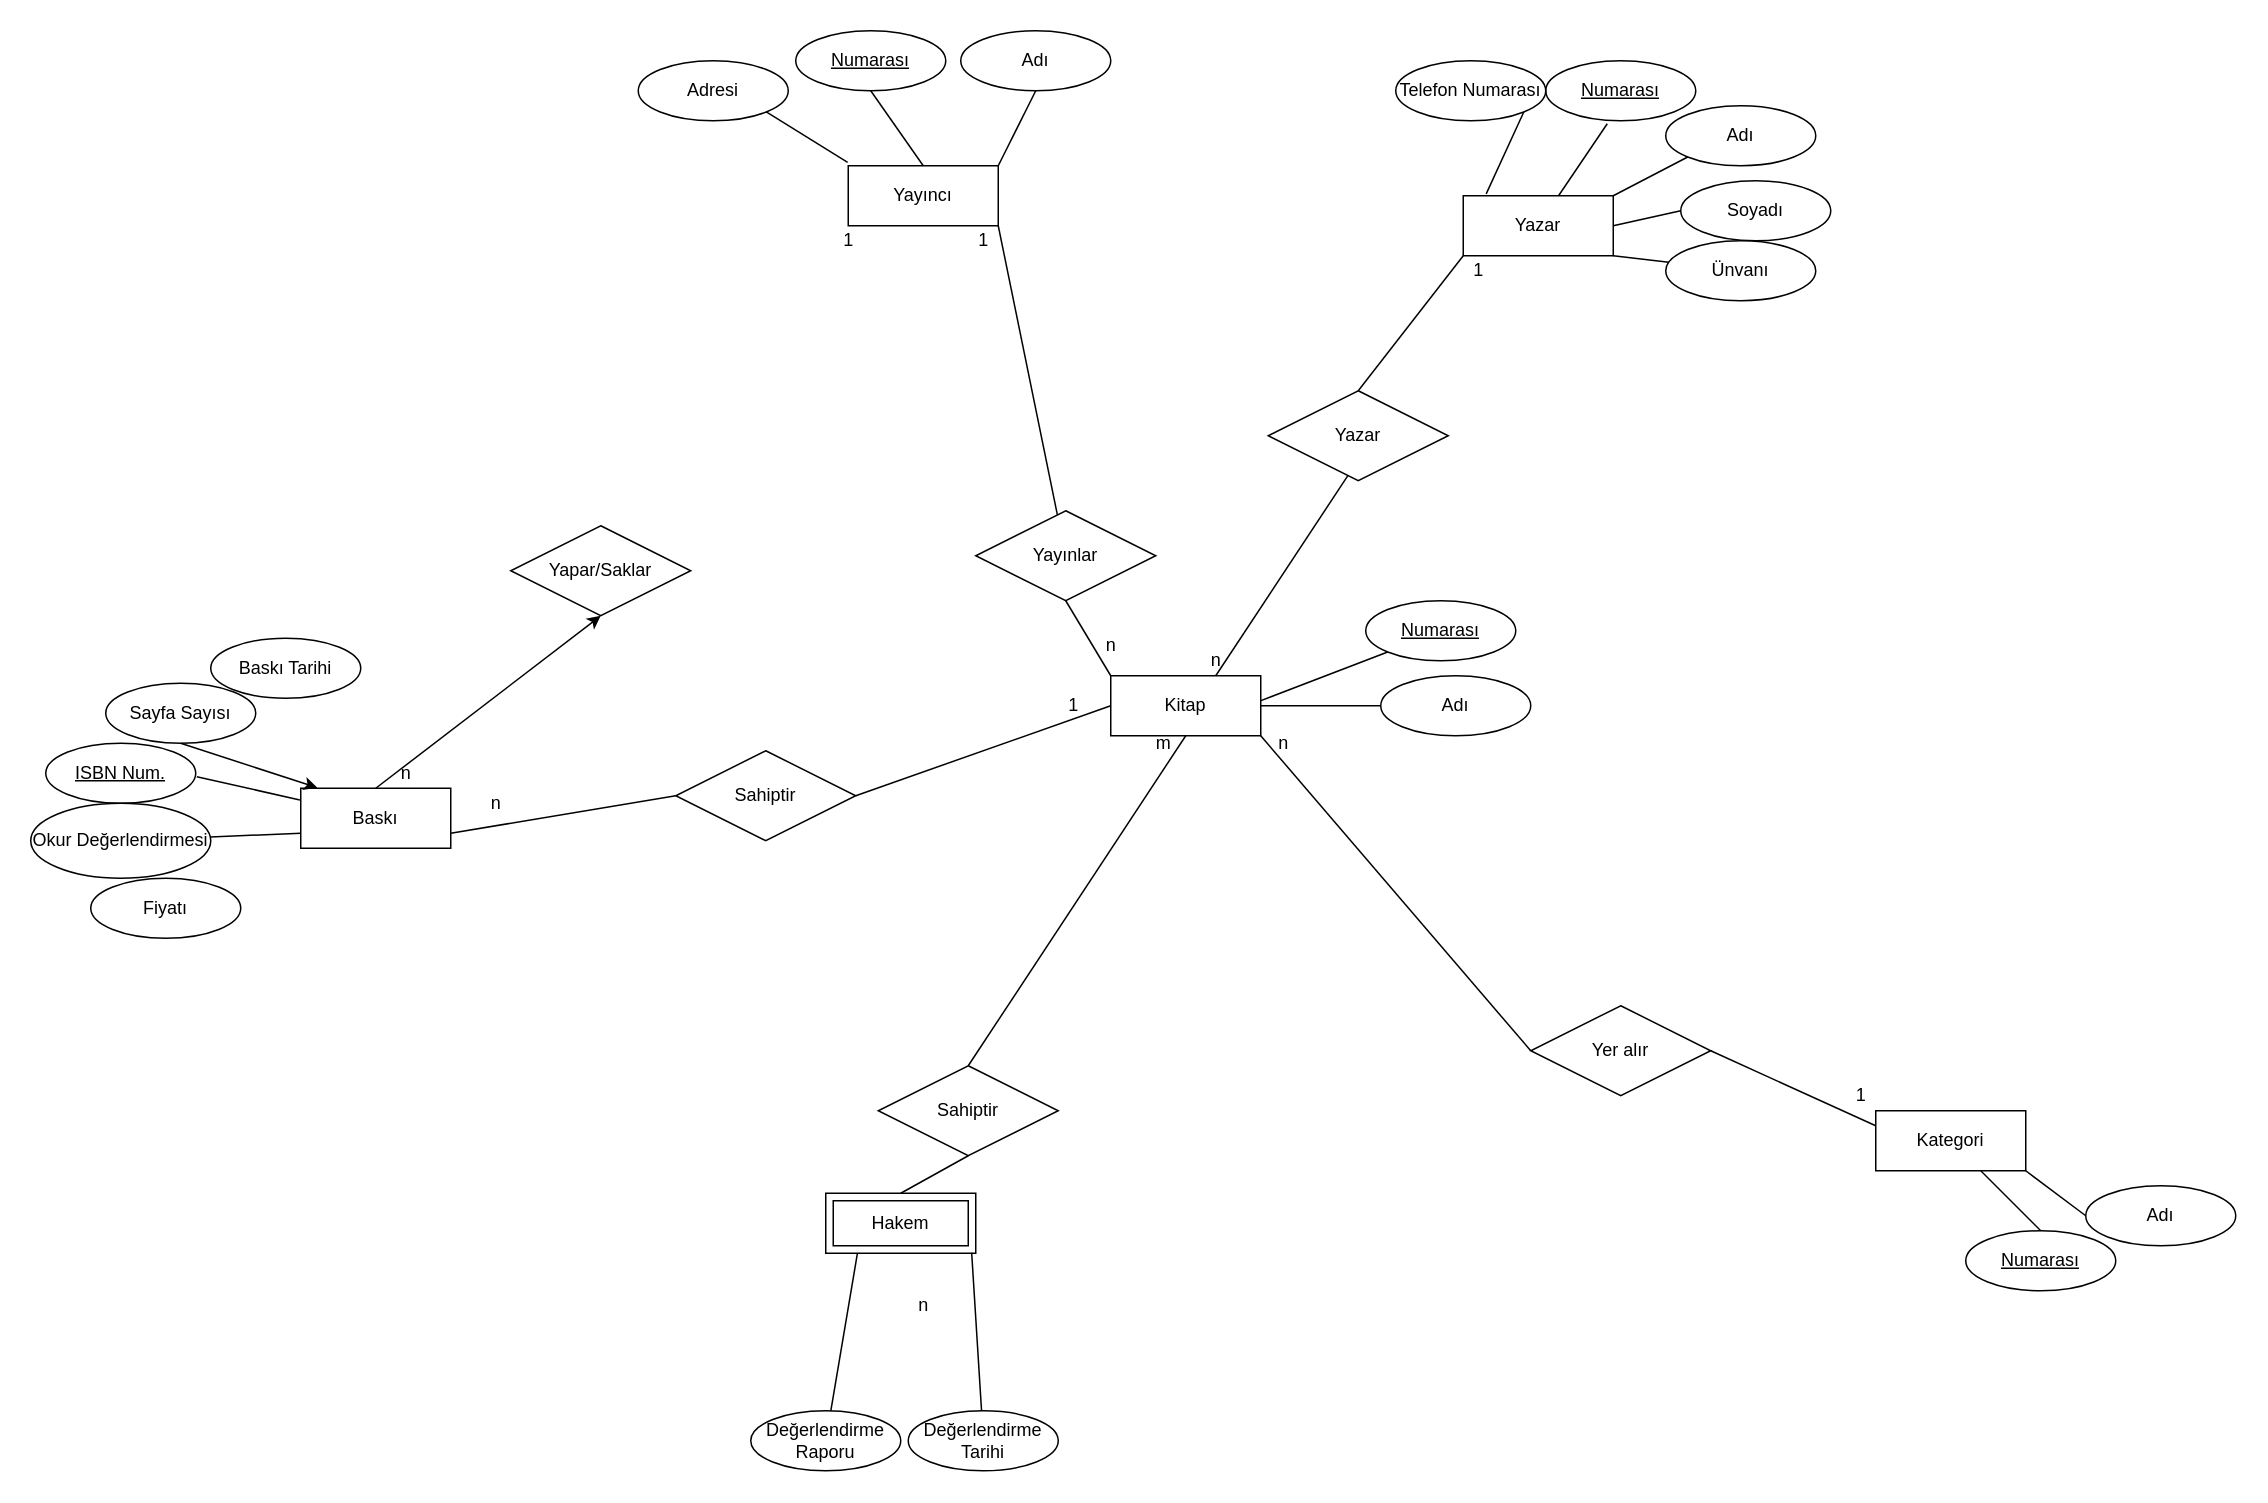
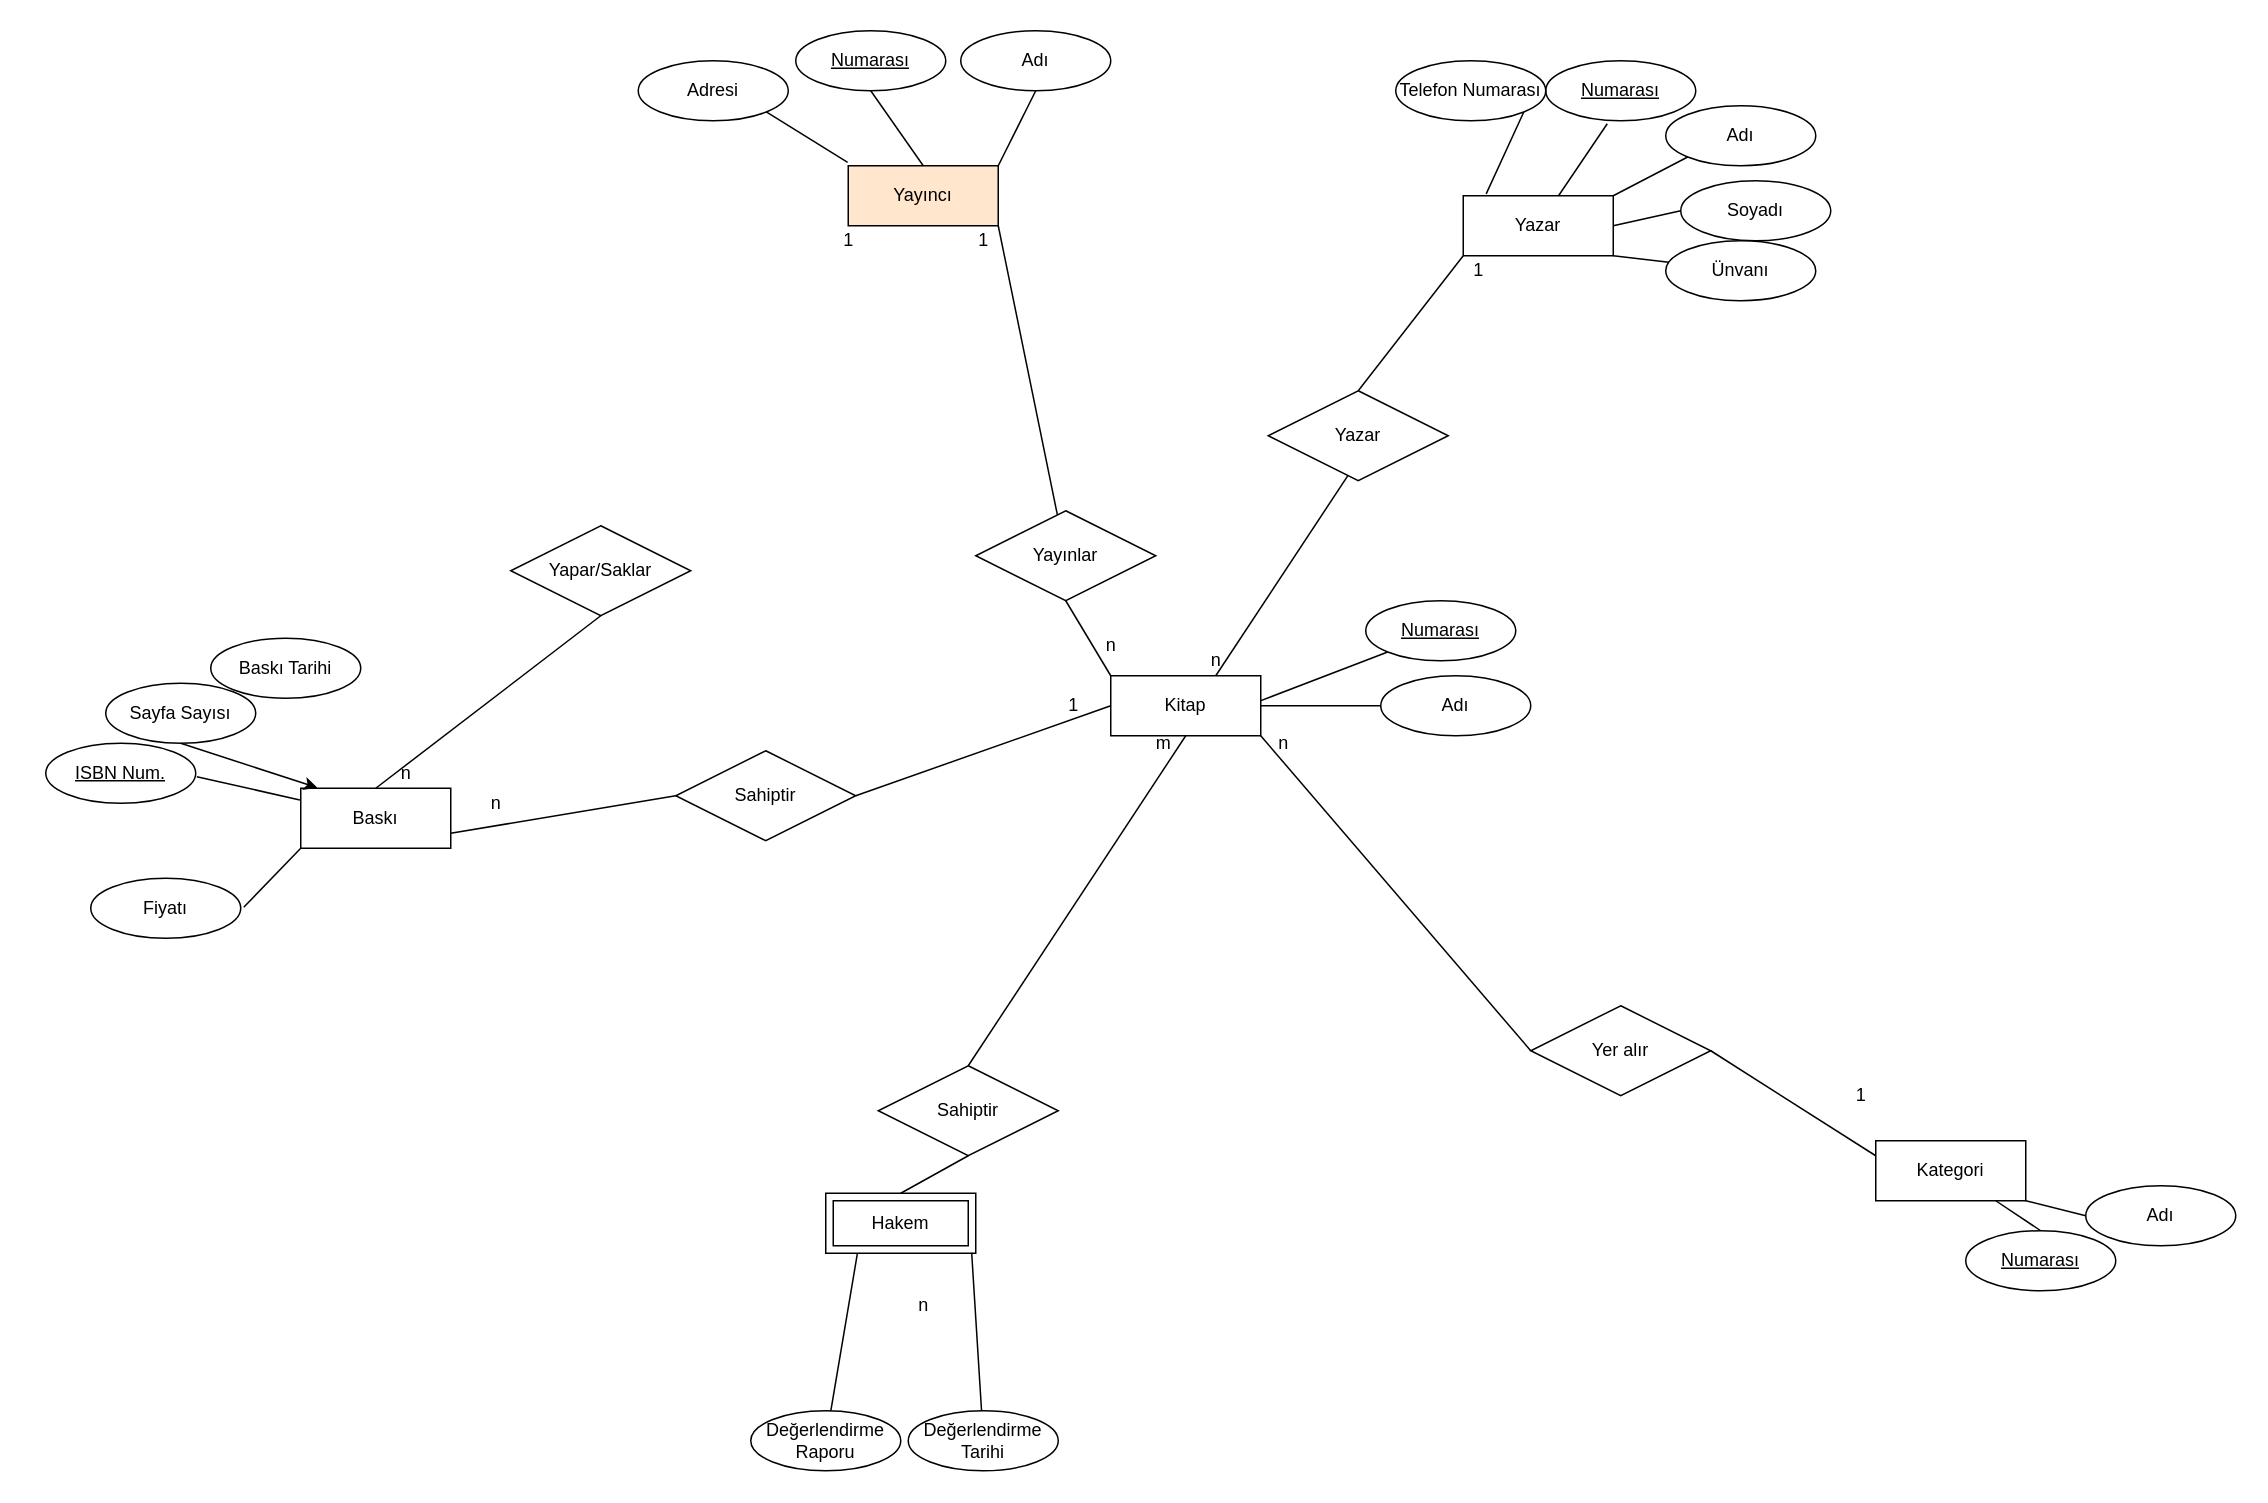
node "Yayıncı": fillcolor #ffffff -> #ffe6cc
edge "Baskı" -> "Yapar/Saklar": arrowhead classic -> none
edge "Baskı" -- "Okur Değerlendirmesi": removed
node "Okur Değerlendirmesi": removed
edge "Baskı" -- "Fiyatı": added
node "Kategori": moved (1951, 1141) -> (1951, 1171)
